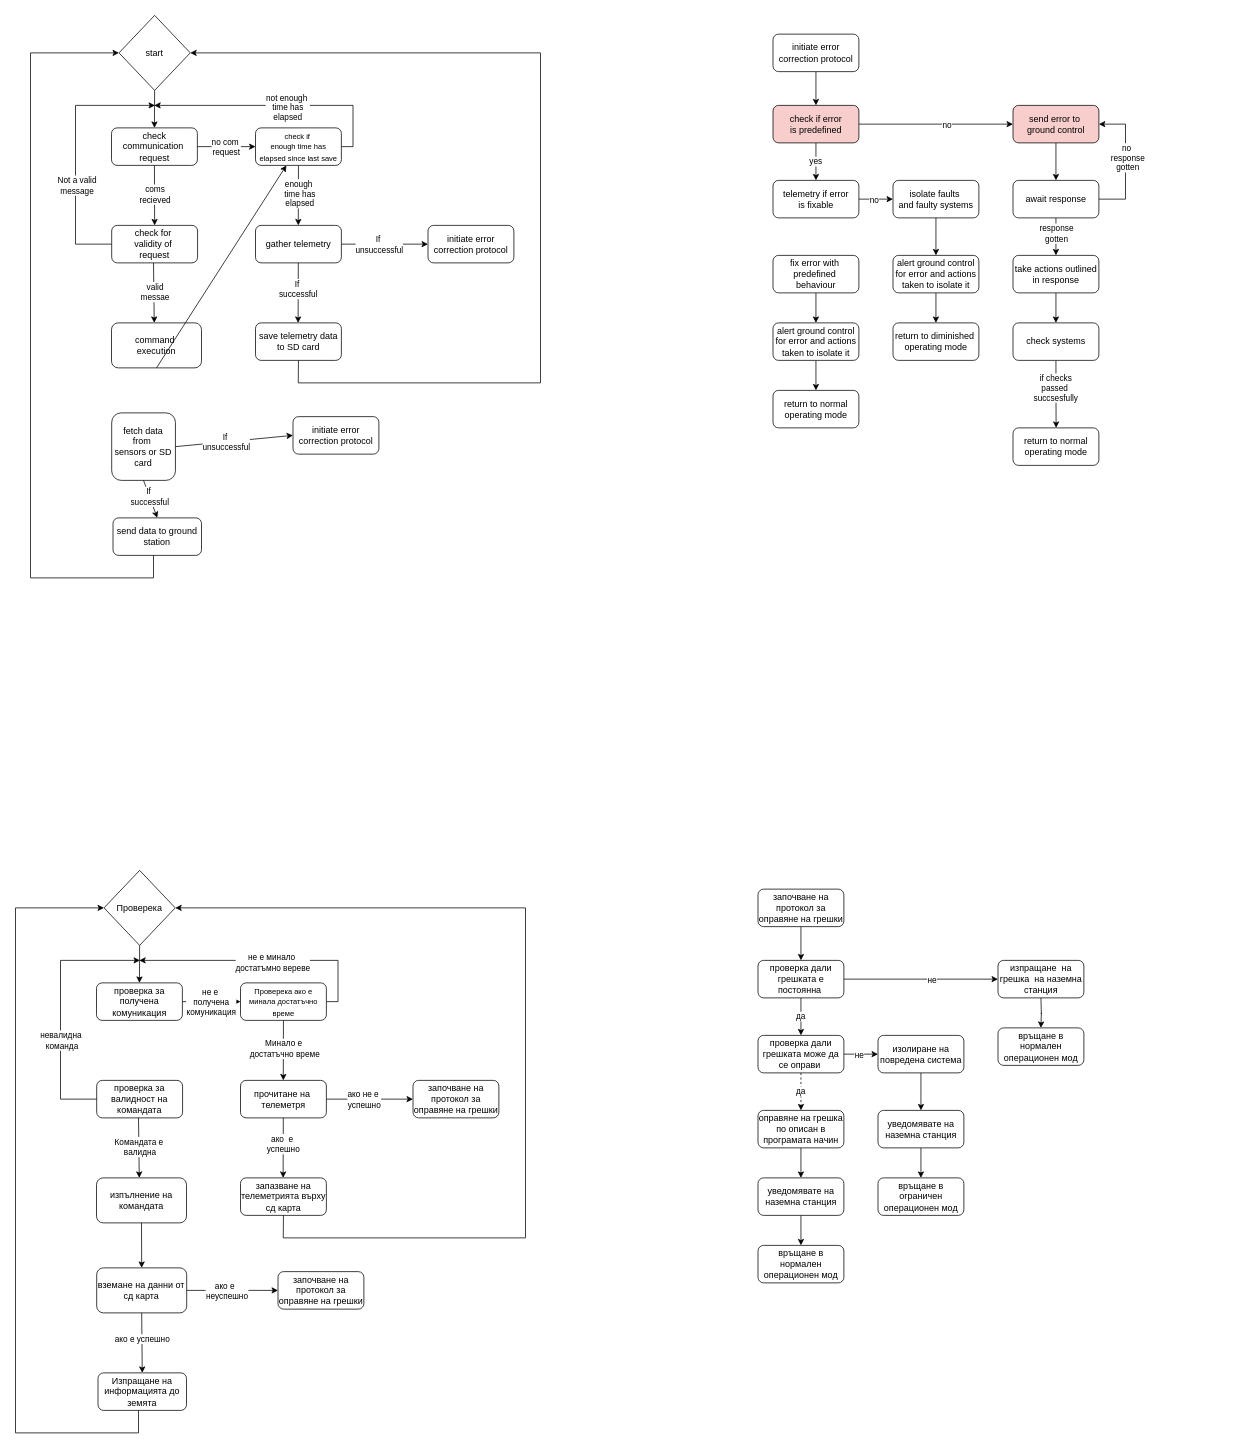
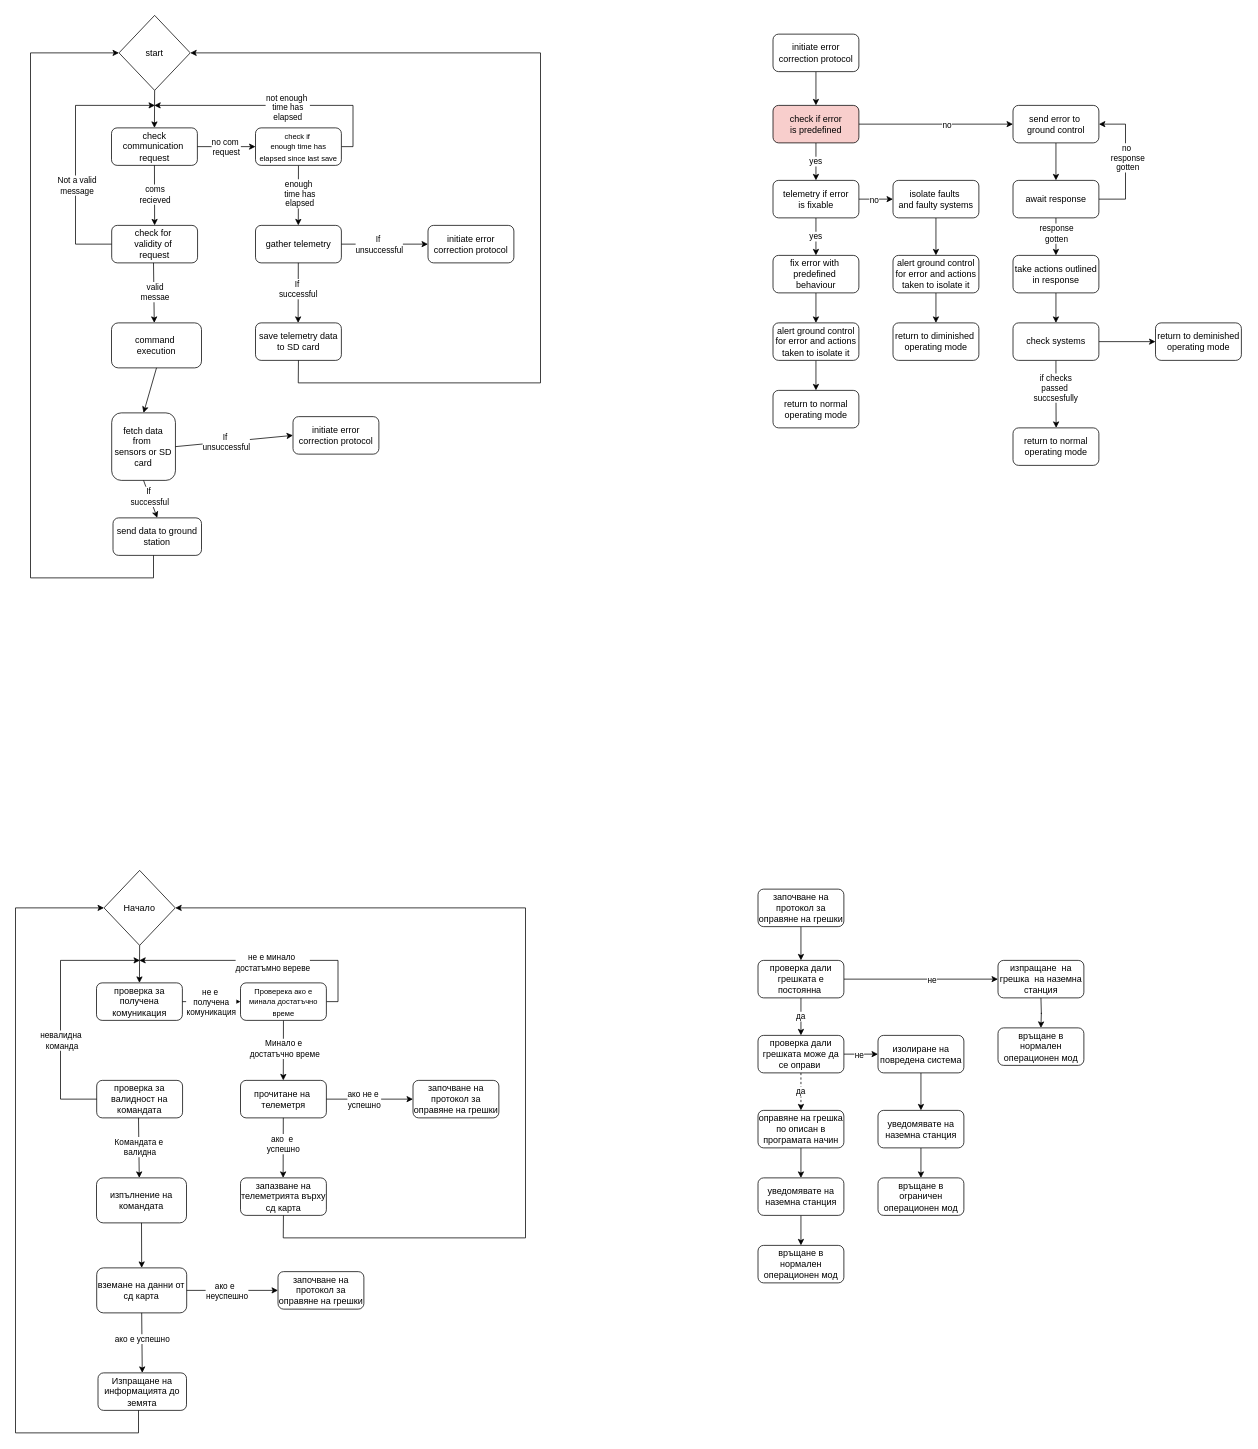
node "send error to ground control": fillcolor #f8cecc -> #ffffff
edge "telemetry if error is fixable" -> "fix error with predefined behaviour": added, label "yes"
edge "command execution" -> "check if enough time has elapsed since last save": now "command execution" -> "fetch data from sensors or SD card"
edge "check systems" -> "return to deminished operating mode": added
node "return to deminished operating mode": added
node "Проверека": label "Проверека" -> "Начало"
